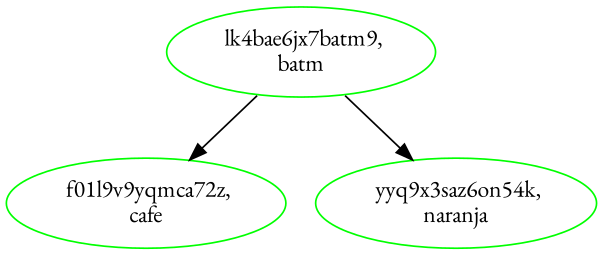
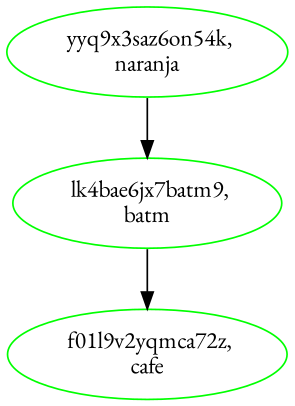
edge "lk4bae6jx7batm9, batm" -> "yyq9x3saz6on54k, naranja": reversed
node "f01l9v9yqmca72z, cafe": label "f01l9v9yqmca72z, cafe" -> "f01l9v2yqmca72z, cafe"
